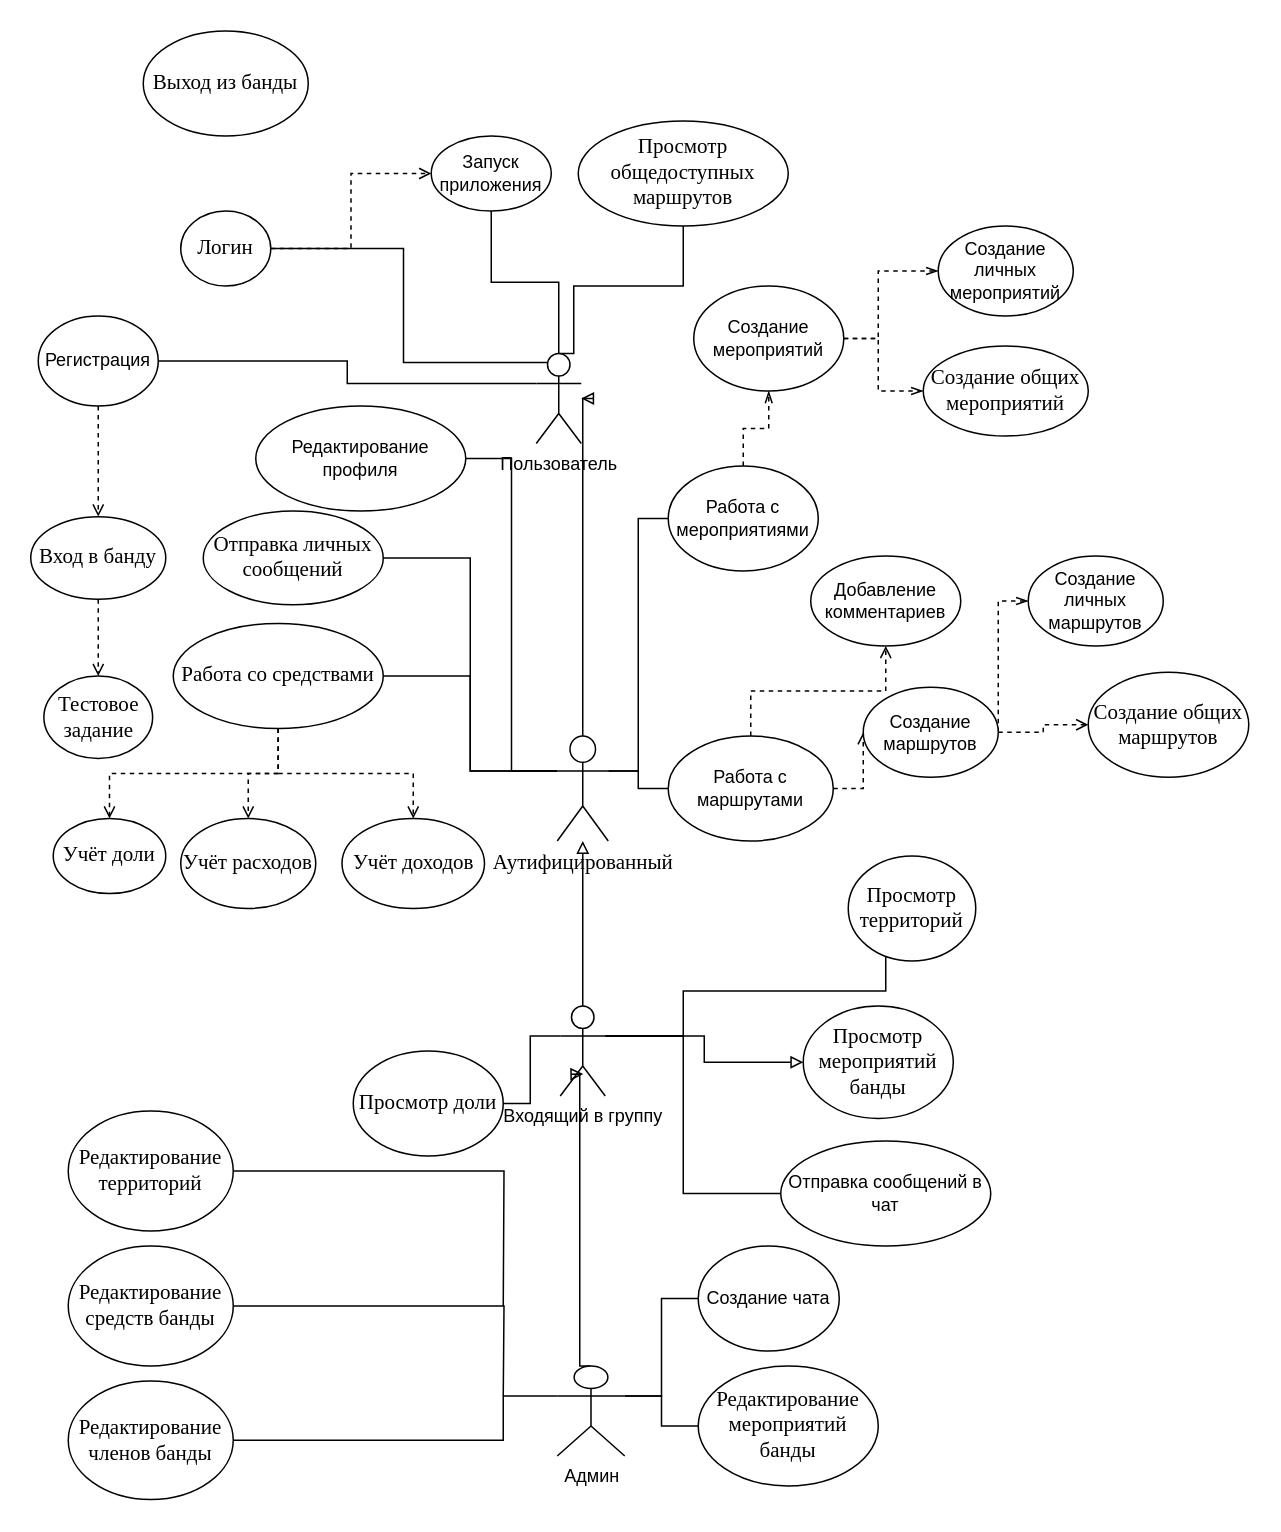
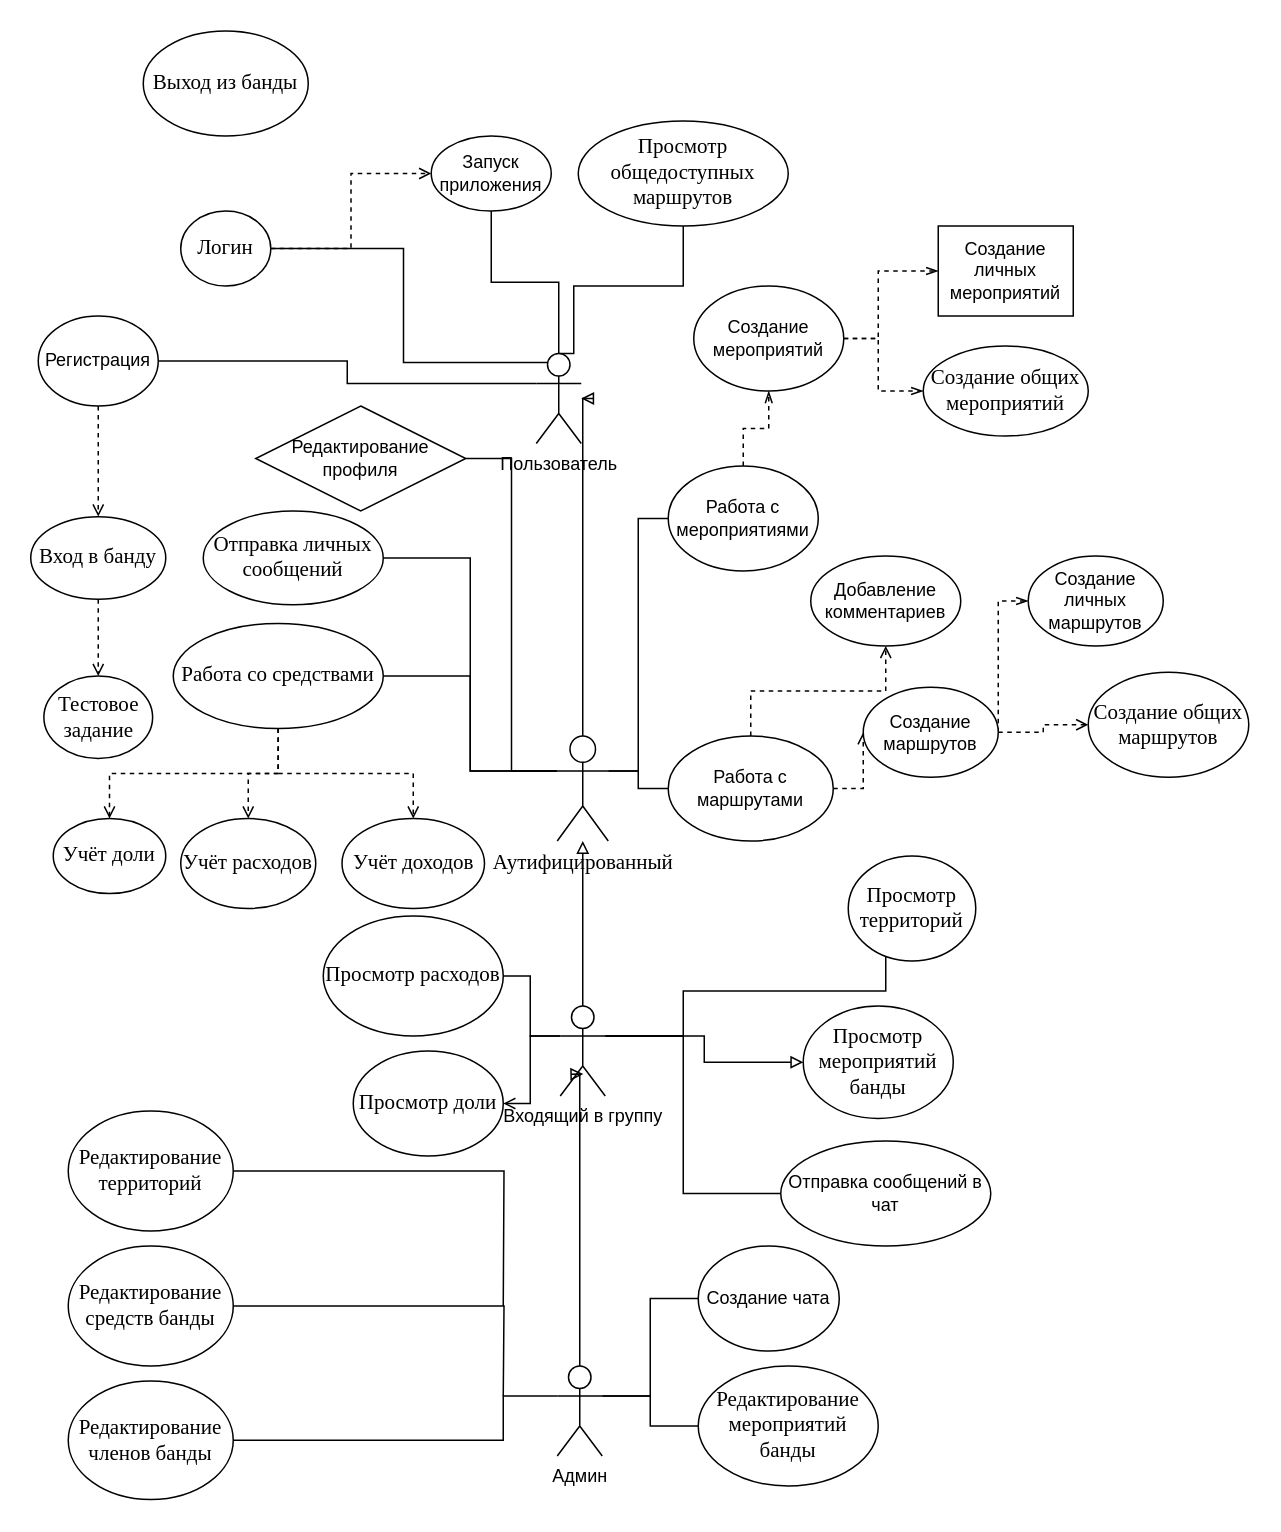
node "Создание личных мероприятий": shape ellipse -> rectangle
node "Редактирование профиля": shape ellipse -> diamond
node "Просмотр расходов": added
edge "Просмотр расходов" -- "Входящий в группу": added
edge "Входящий в группу" -- "Просмотр доли": arrowhead none -> open
node "Админ": size 68x90 -> 45x90
